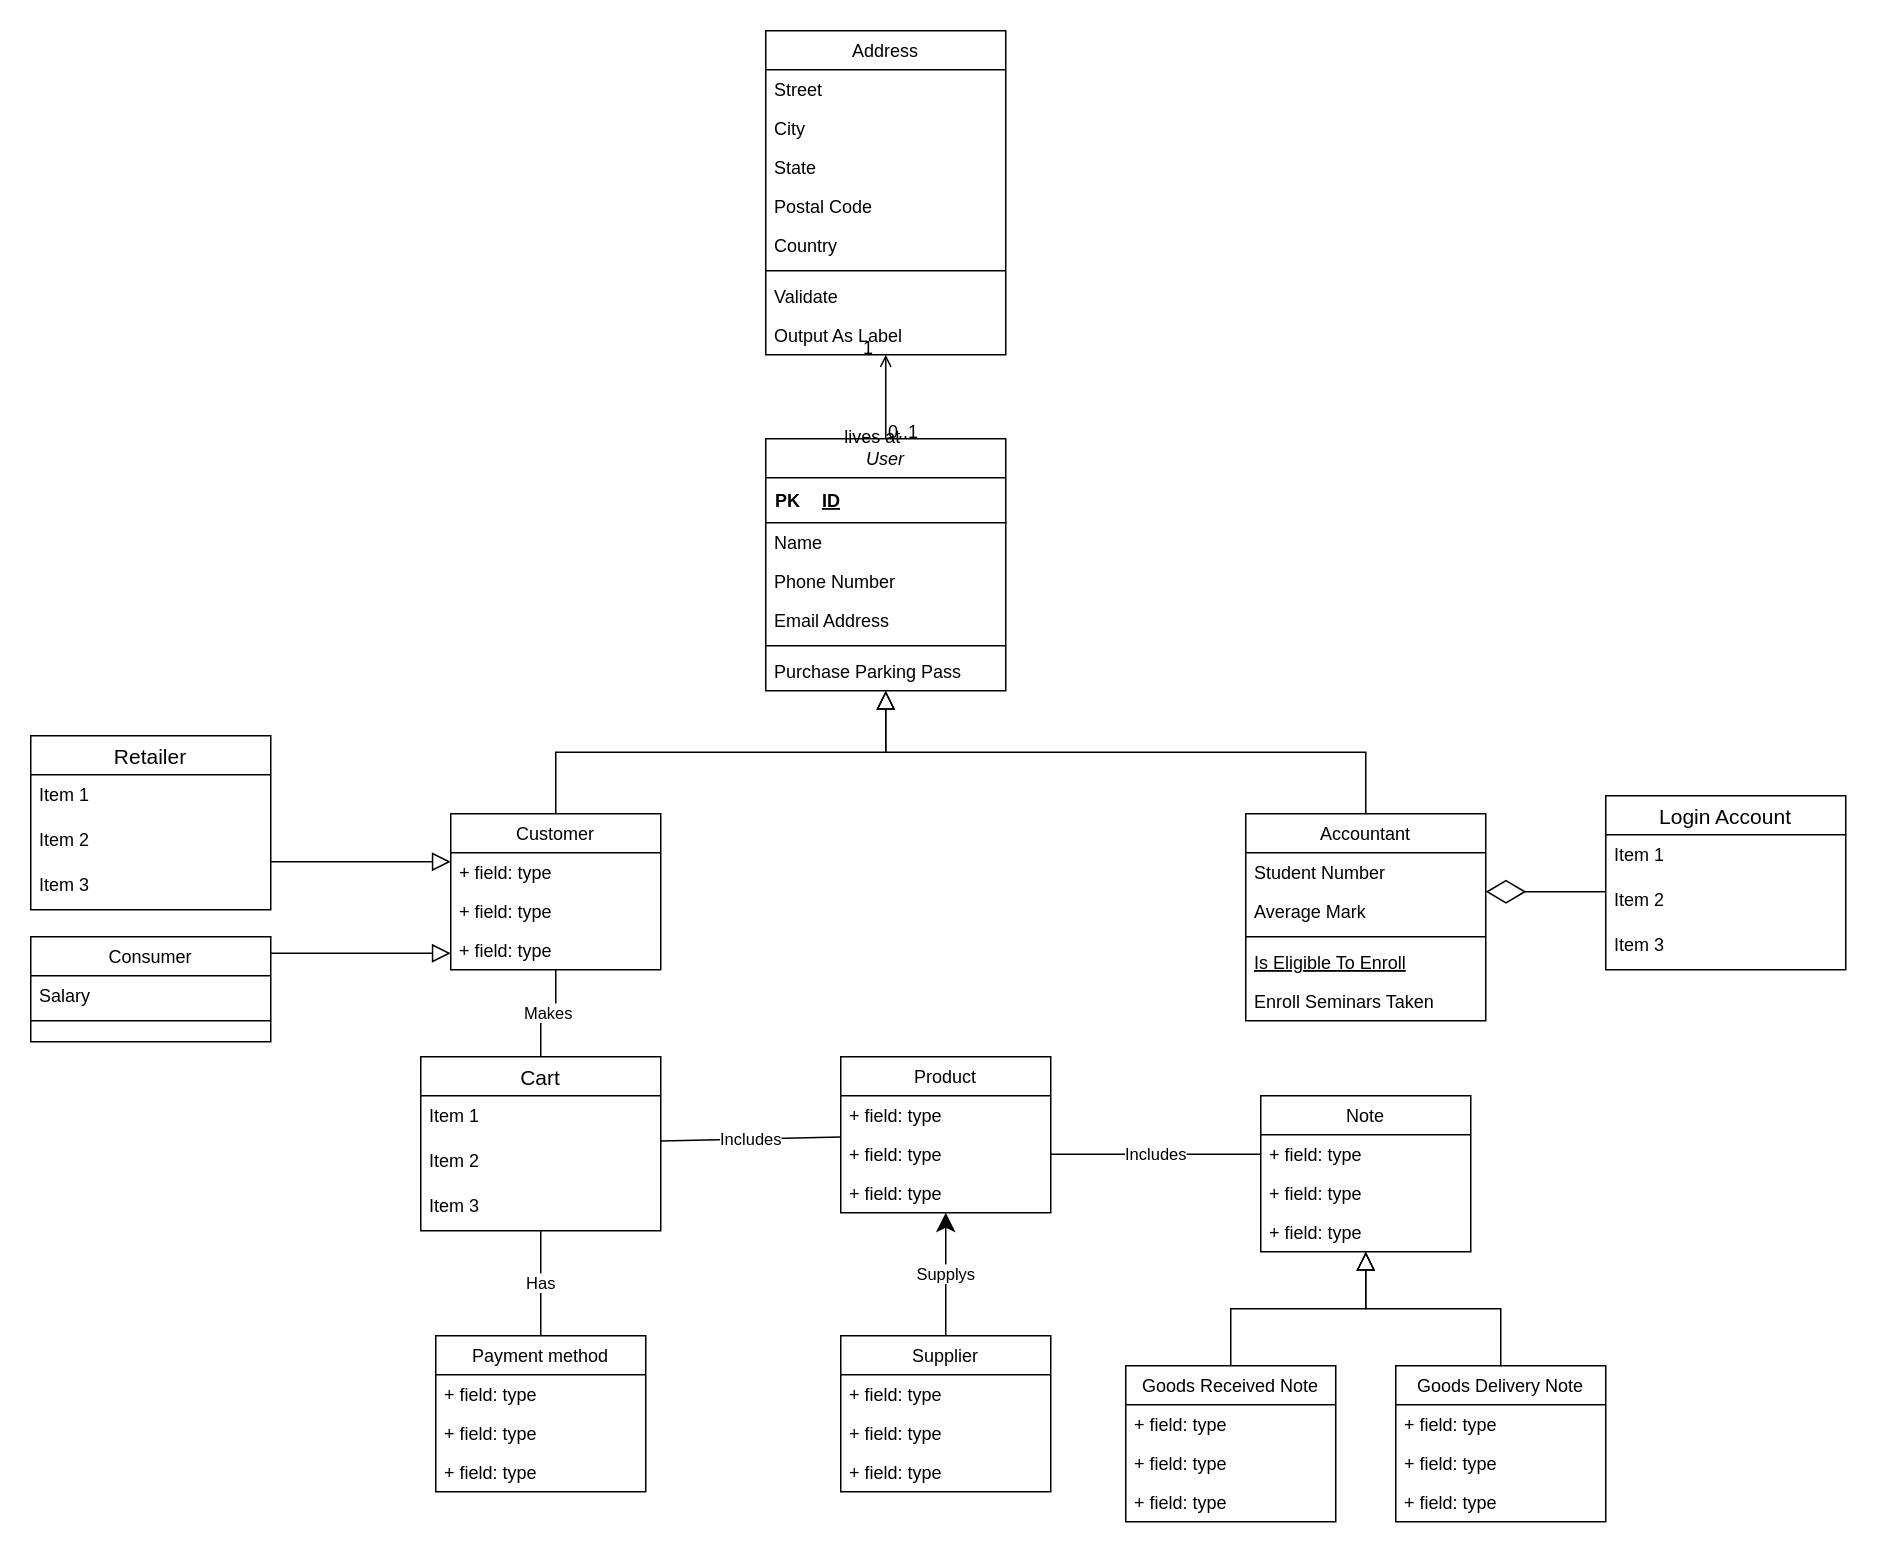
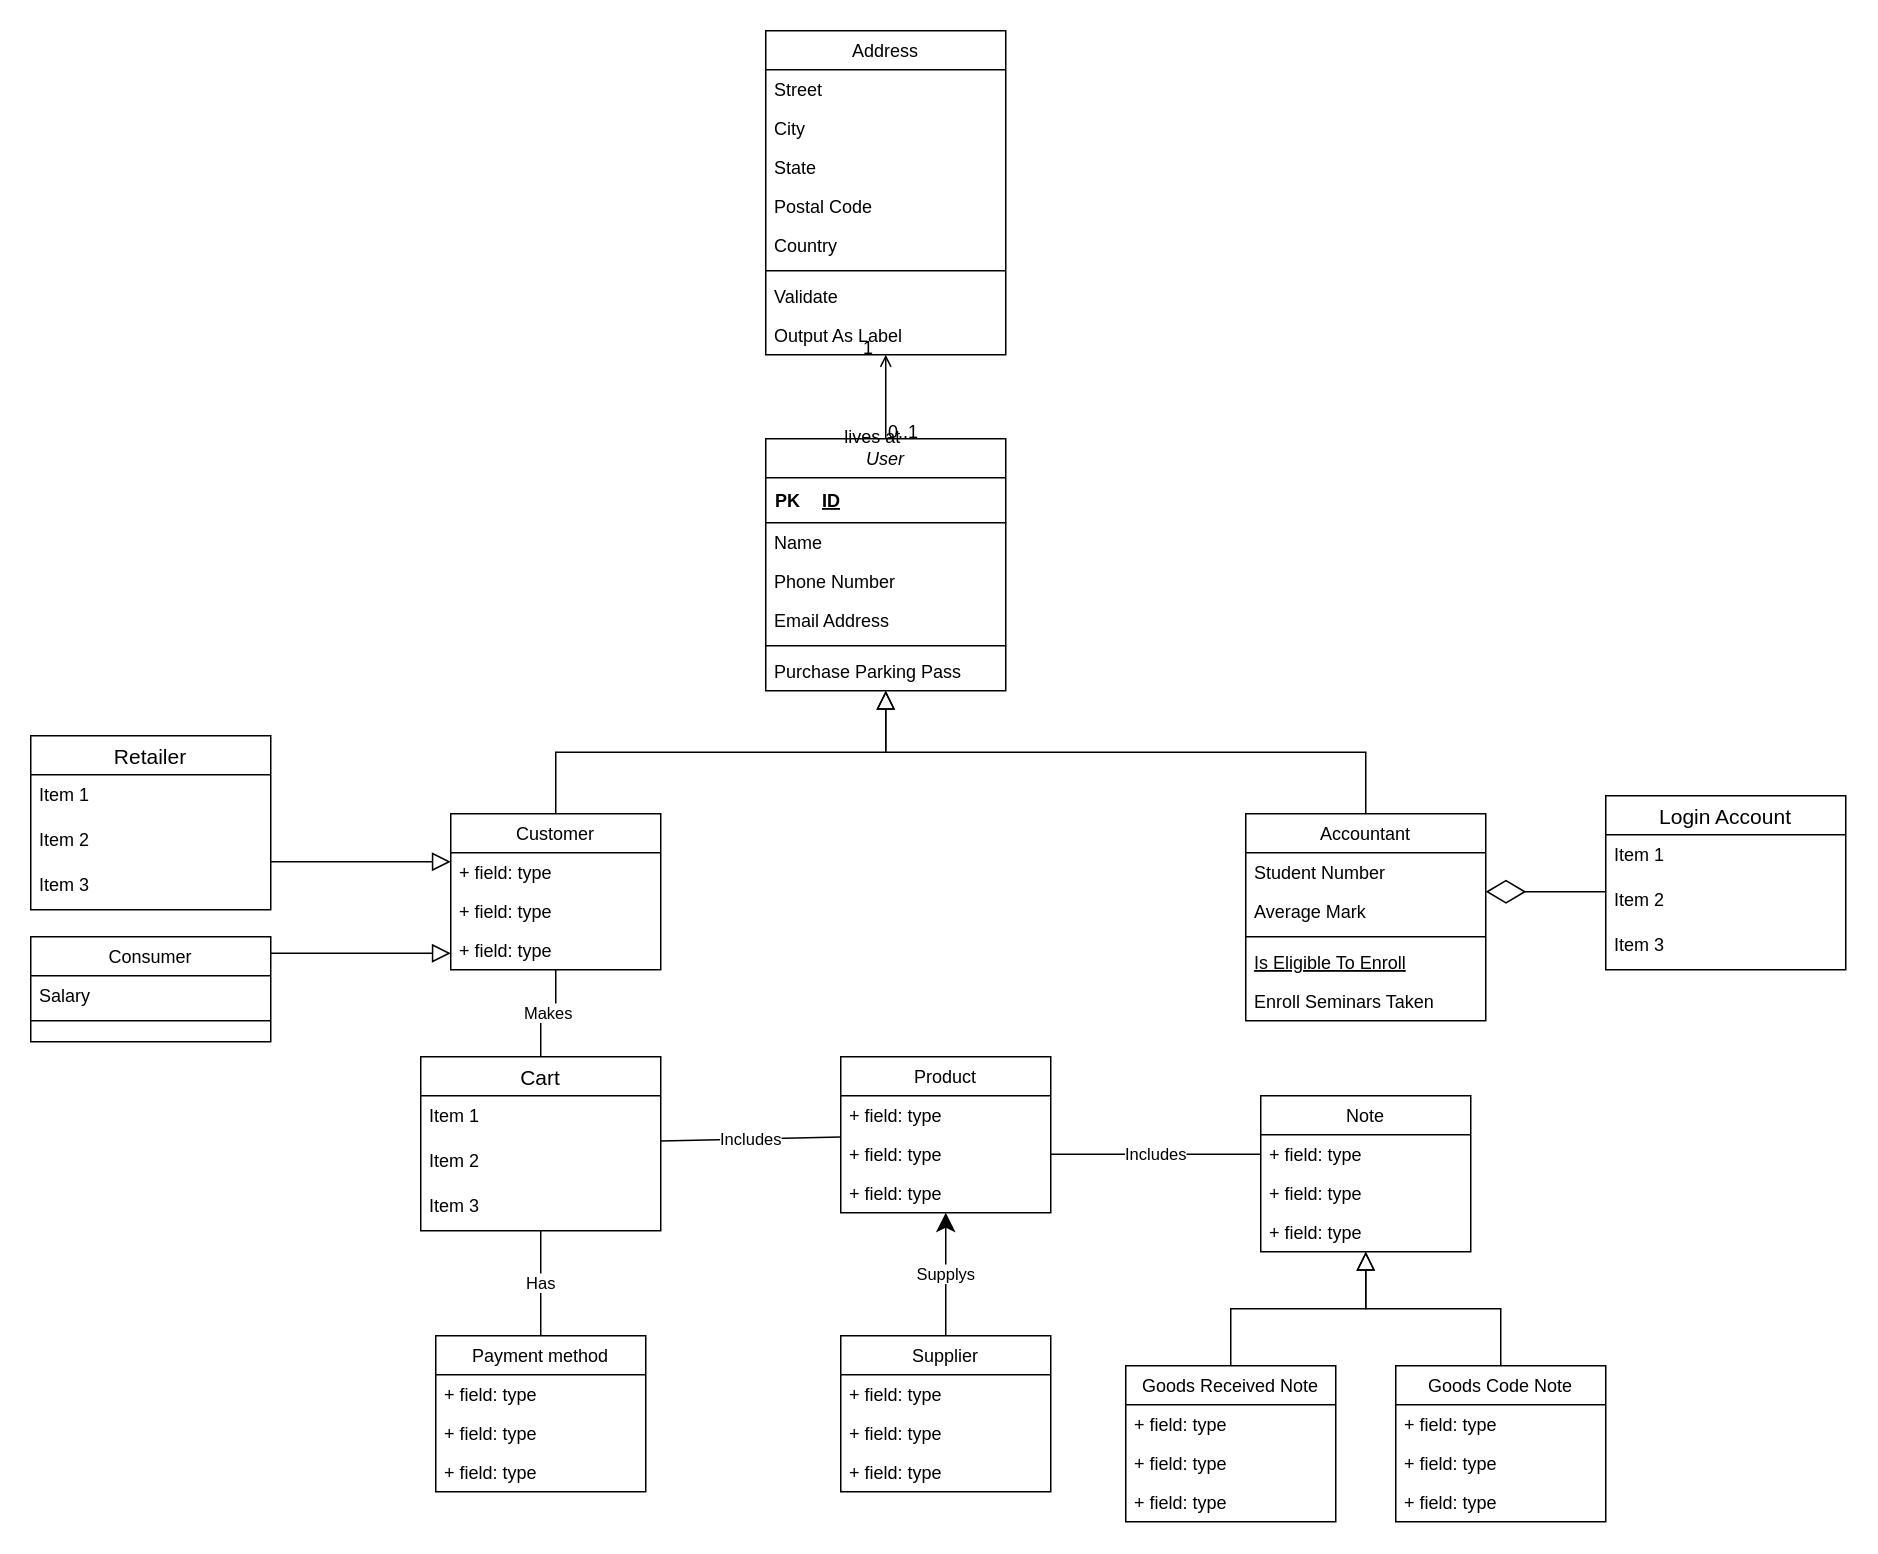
node "Goods Delivery Note": label "Goods Delivery Note" -> "Goods Code Note"
